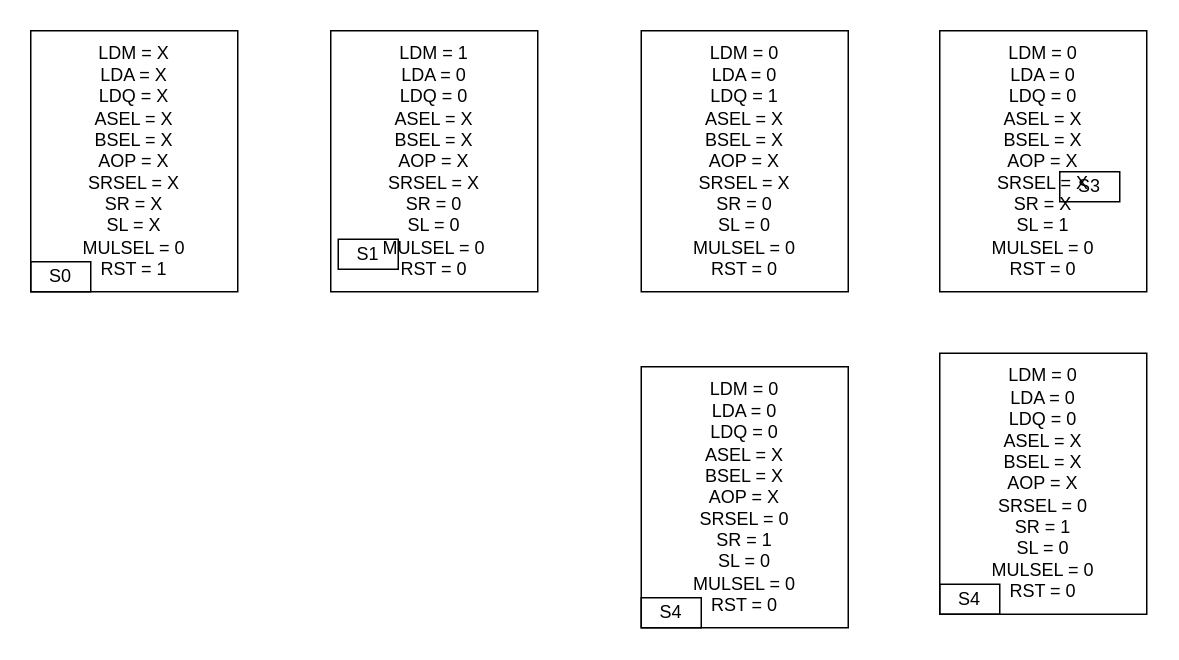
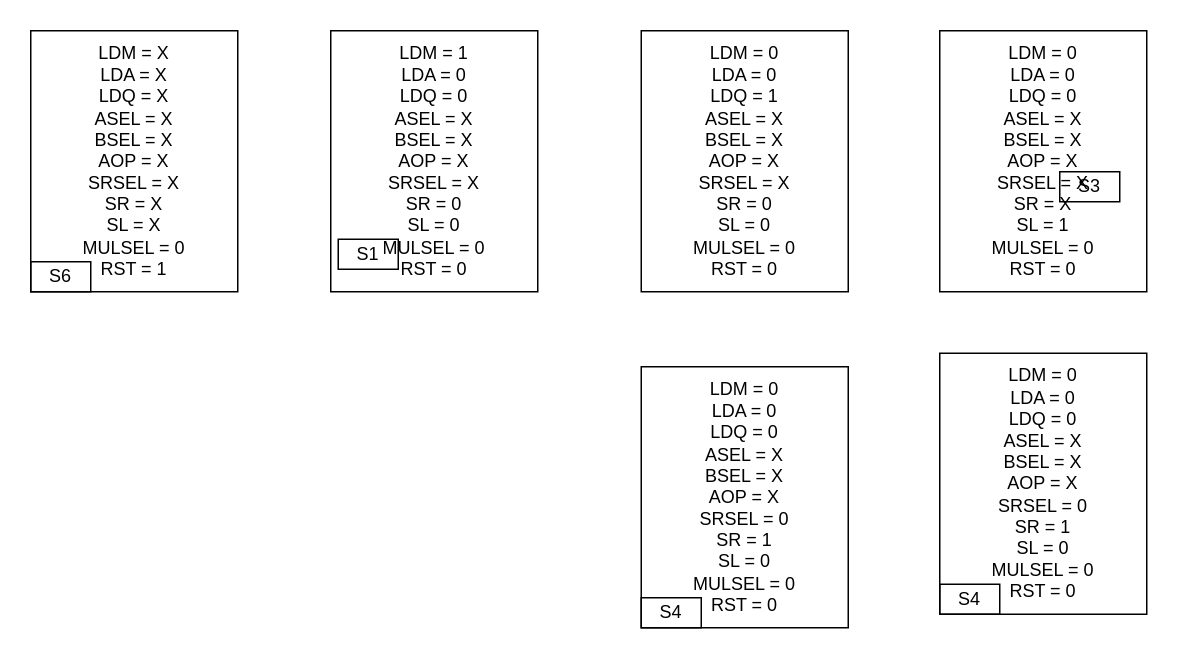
node "S0": label "S0" -> "S6"
